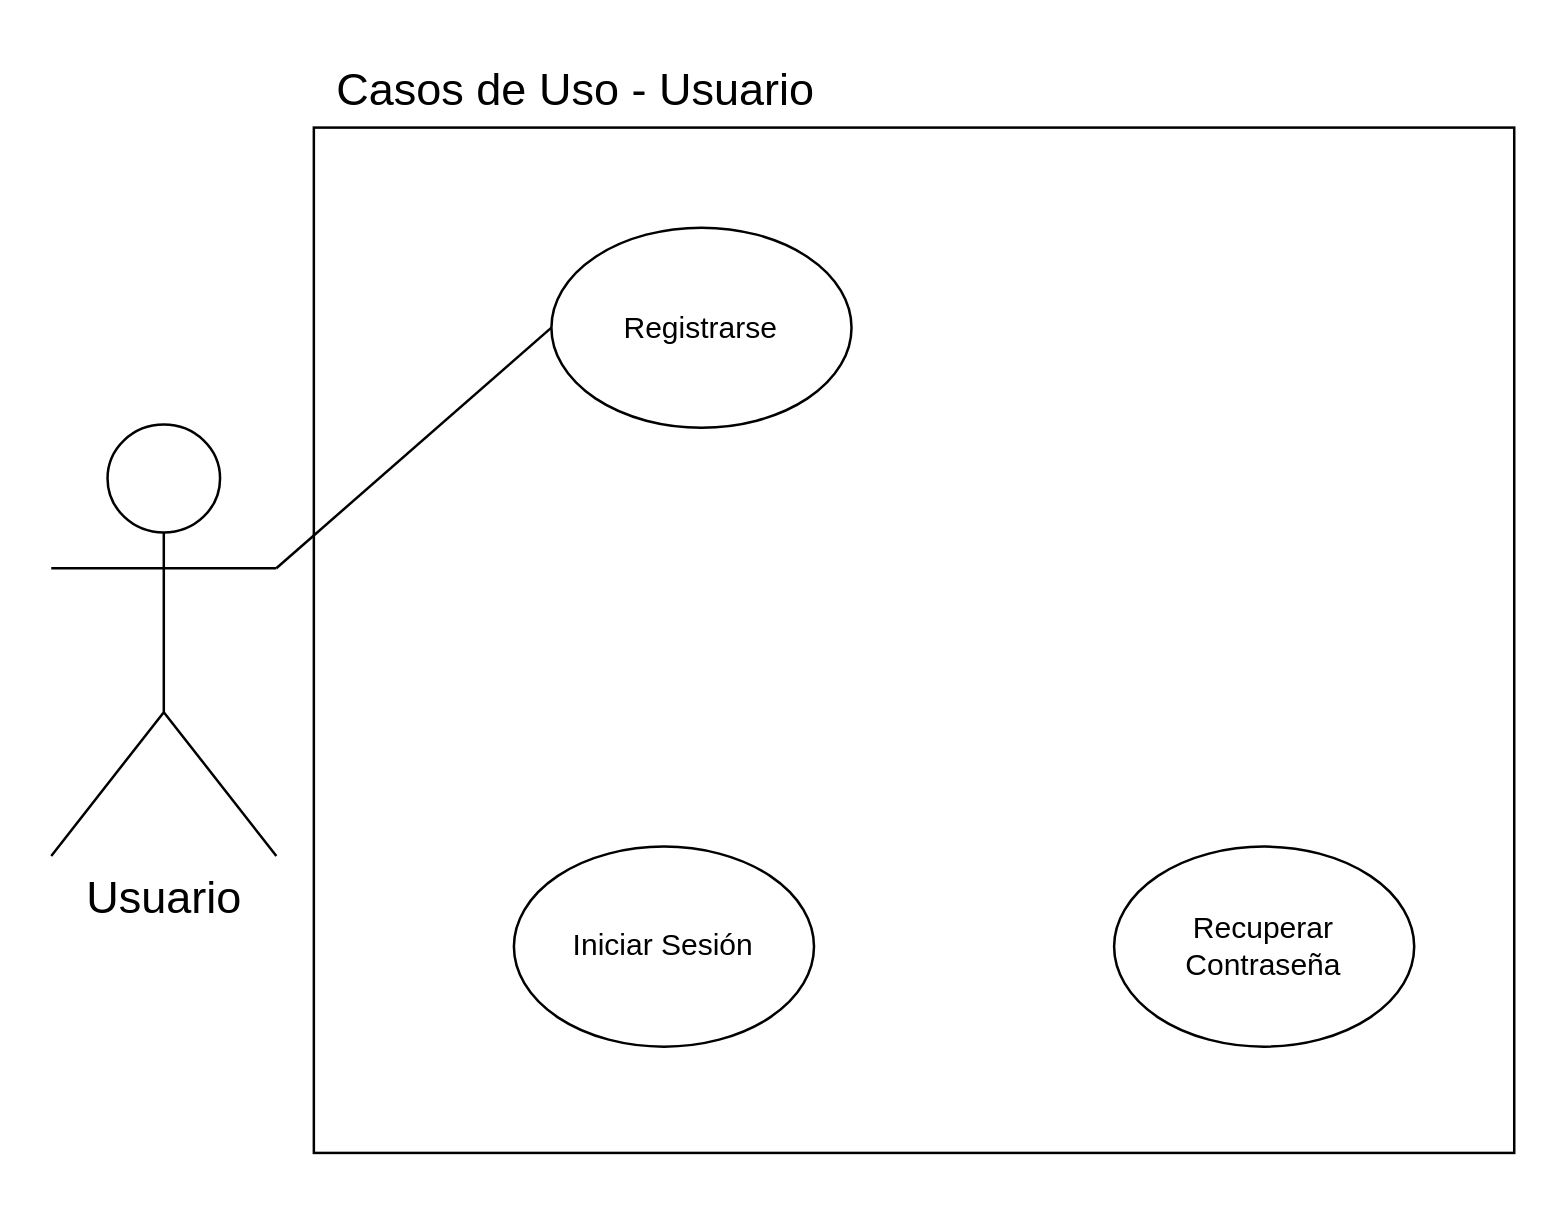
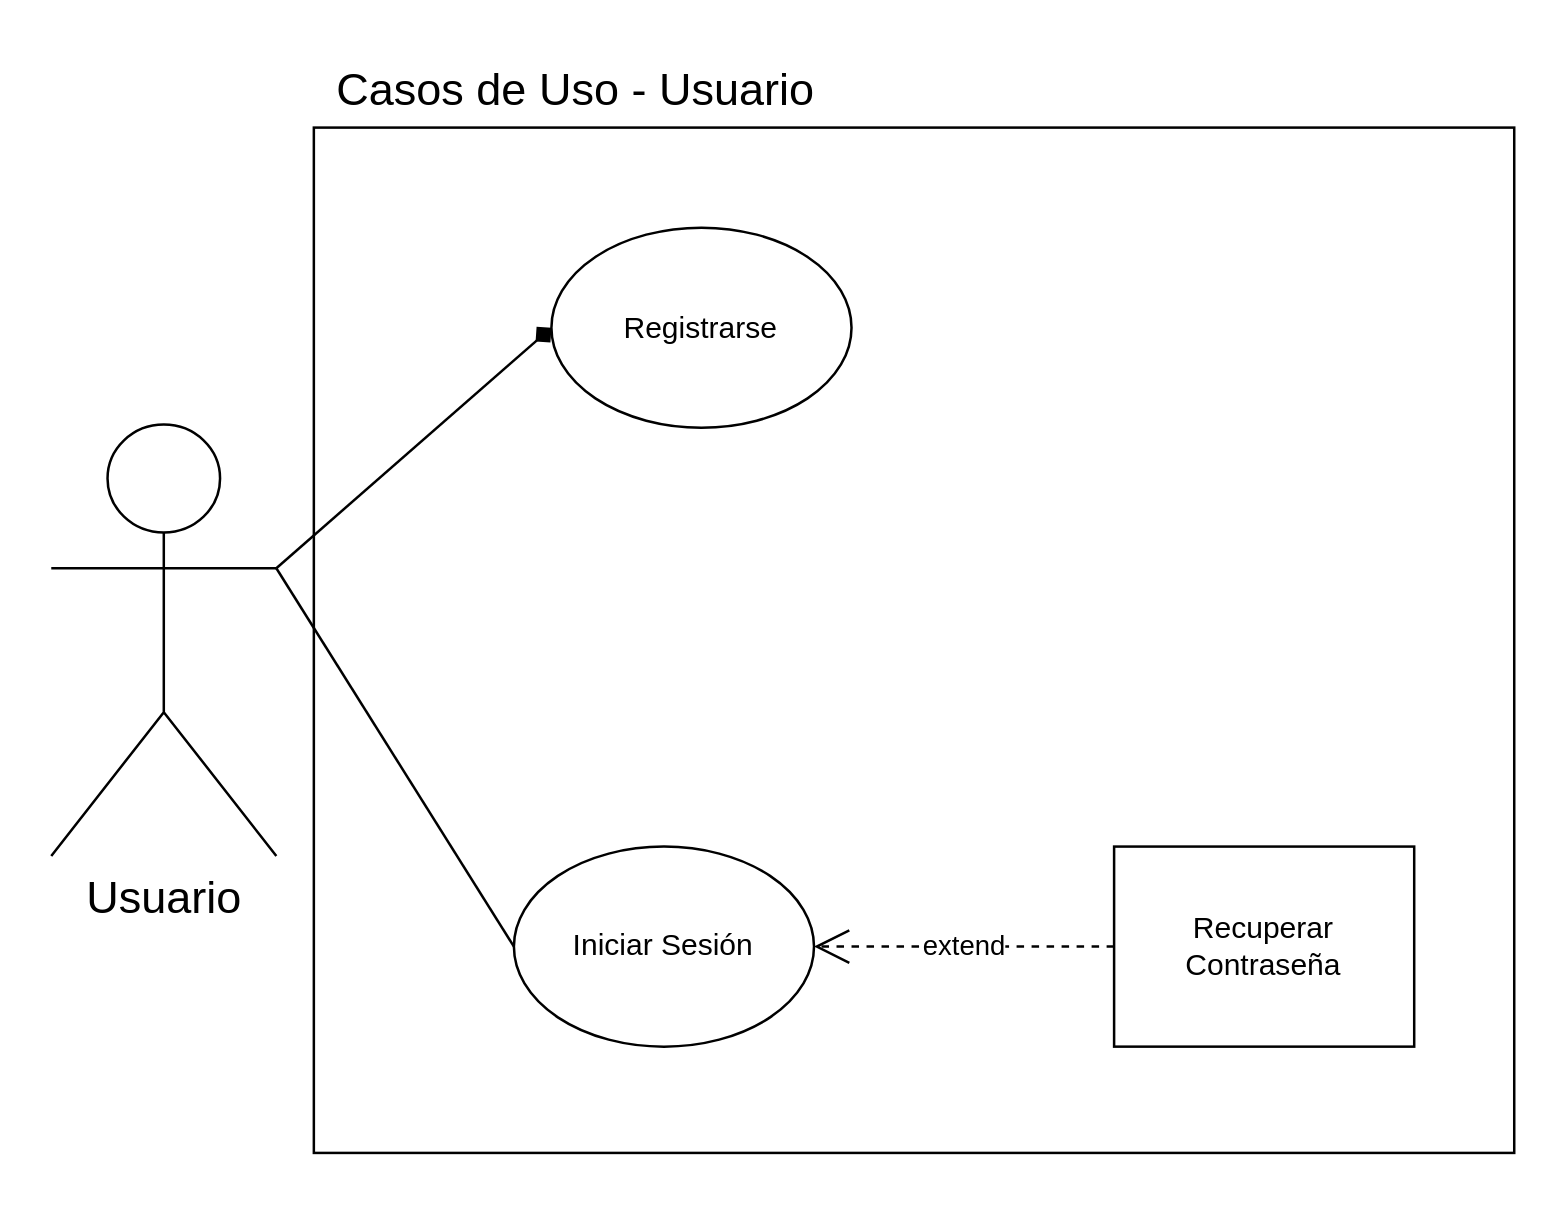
edge "Registrarse" -- "Usuario": arrowhead none -> diamond
edge "Usuario" -- "Iniciar Sesión": added
edge "Recuperar Contraseña" -> "Iniciar Sesión": added, label "extend"
node "Recuperar Contraseña": shape ellipse -> rectangle
